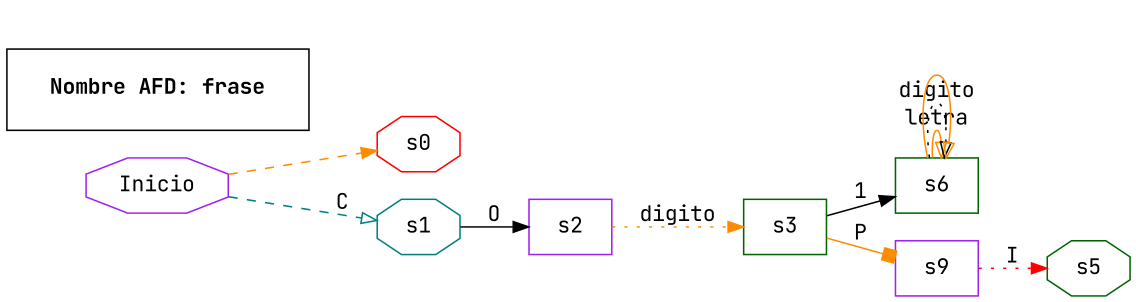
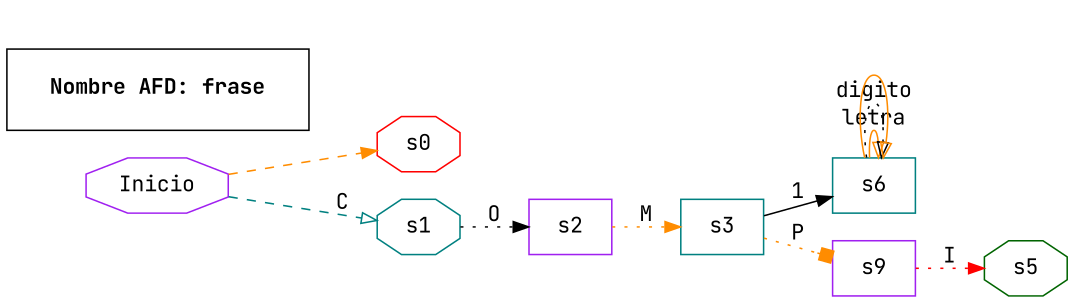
node "s6": color darkgreen -> teal
edge "s2" -> "s3": label "digito" -> "M"
edge "s1" -> "s2": style solid -> dotted
node "s3": color darkgreen -> teal
edge "s3" -> "s9": style solid -> dotted
